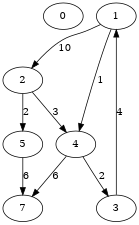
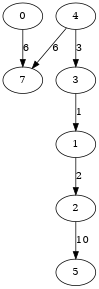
edge "1" -> "2": label "10" -> "2"
edge "1" -> "4": removed, label "1"
edge "2" -> "4": removed, label "3"
edge "2" -> "5": label "2" -> "10"
edge "3" -> "1": label "4" -> "1"
edge "5" -> "7": now "0" -> "7"
edge "4" -> "3": label "2" -> "3"
